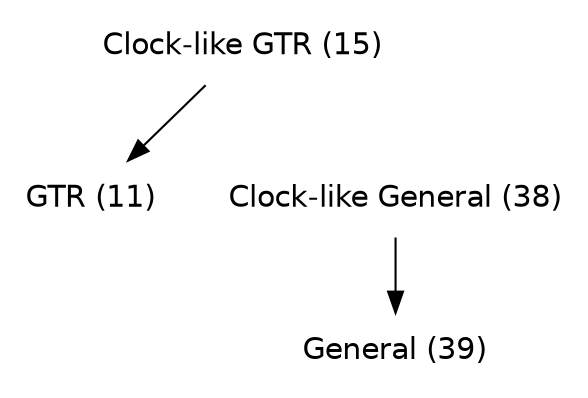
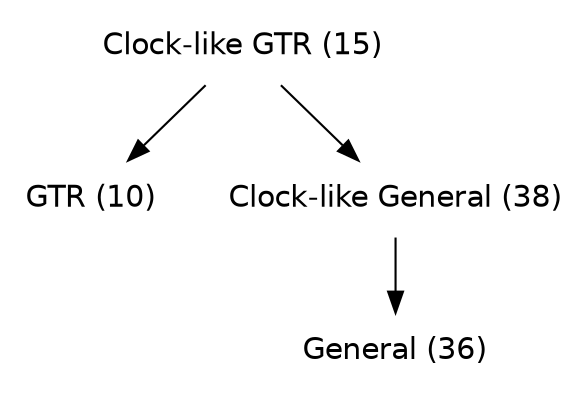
edge "Clock-like GTR (15)" -> "Clock-like General (38)": added
node "GTR (11)": label "GTR (11)" -> "GTR (10)"
node "General (39)": label "General (39)" -> "General (36)"
